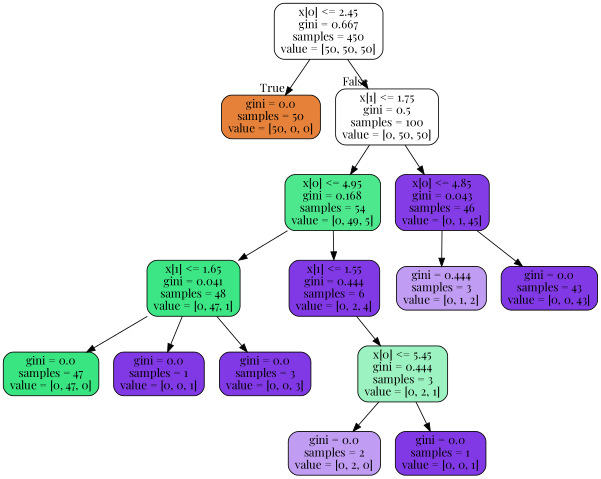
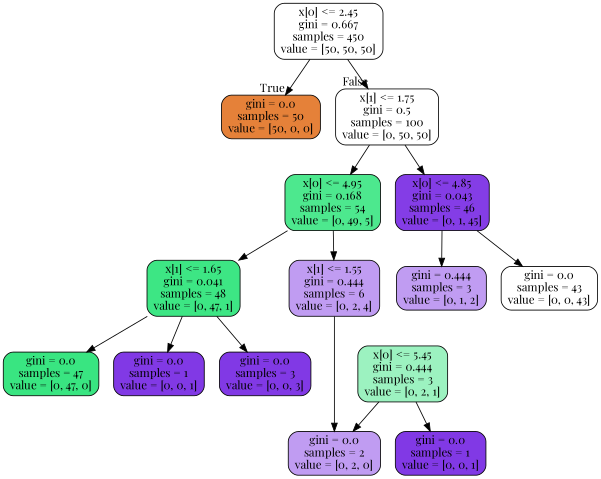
node "x[1] <= 1.55 gini = 0.444 samples = 6 value = [0, 2, 4]": fillcolor #8139e5 -> #c09cf2
node "gini = 0.0 samples = 43 value = [0, 0, 43]": fillcolor #8139e5 -> #ffffff
edge "x[1] <= 1.55 gini = 0.444 samples = 6 value = [0, 2, 4]" -> "x[0] <= 5.45 gini = 0.444 samples = 3 value = [0, 2, 1]": now "x[1] <= 1.55 gini = 0.444 samples = 6 value = [0, 2, 4]" -> "gini = 0.0 samples = 2 value = [0, 2, 0]"
